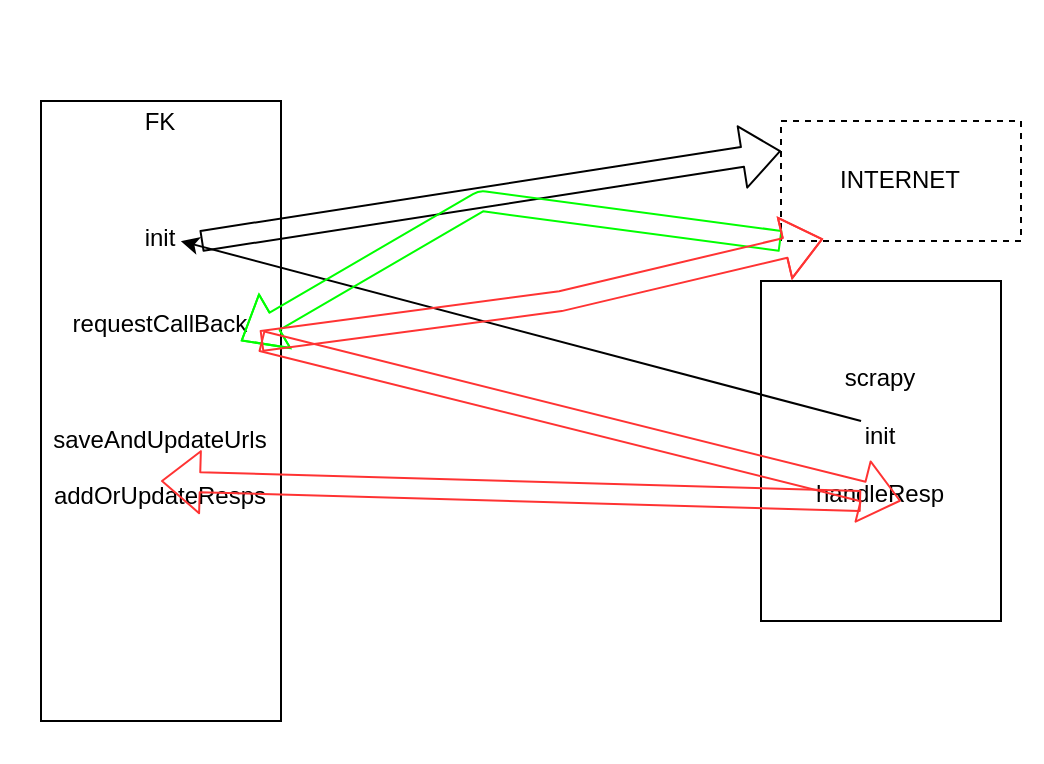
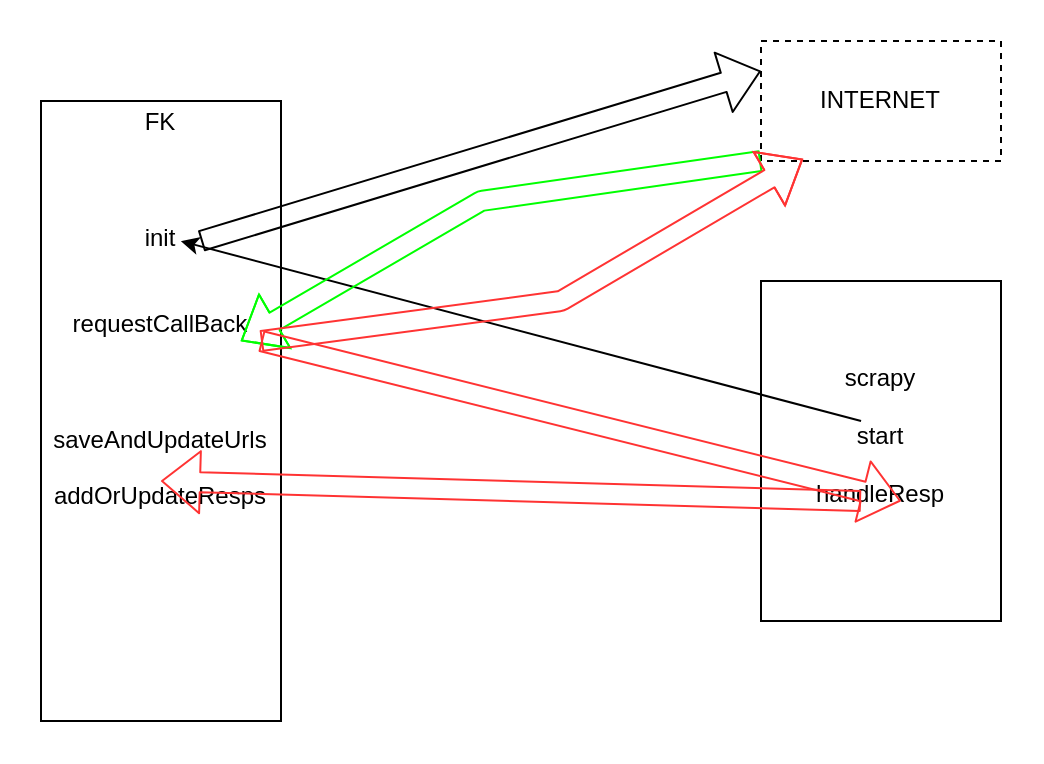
node "INTERNET": moved (901, 181) -> (881, 101)
node "scrapy init handleResp": label "scrapy init handleResp" -> "scrapy start handleResp"
